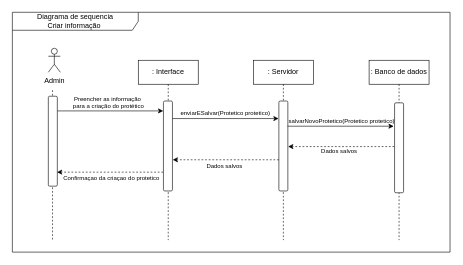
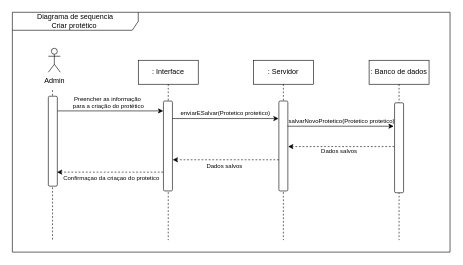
node "Diagrama de sequencia Criar informação": label "Diagrama de sequencia Criar informação" -> "Diagrama de sequencia Criar protético"
